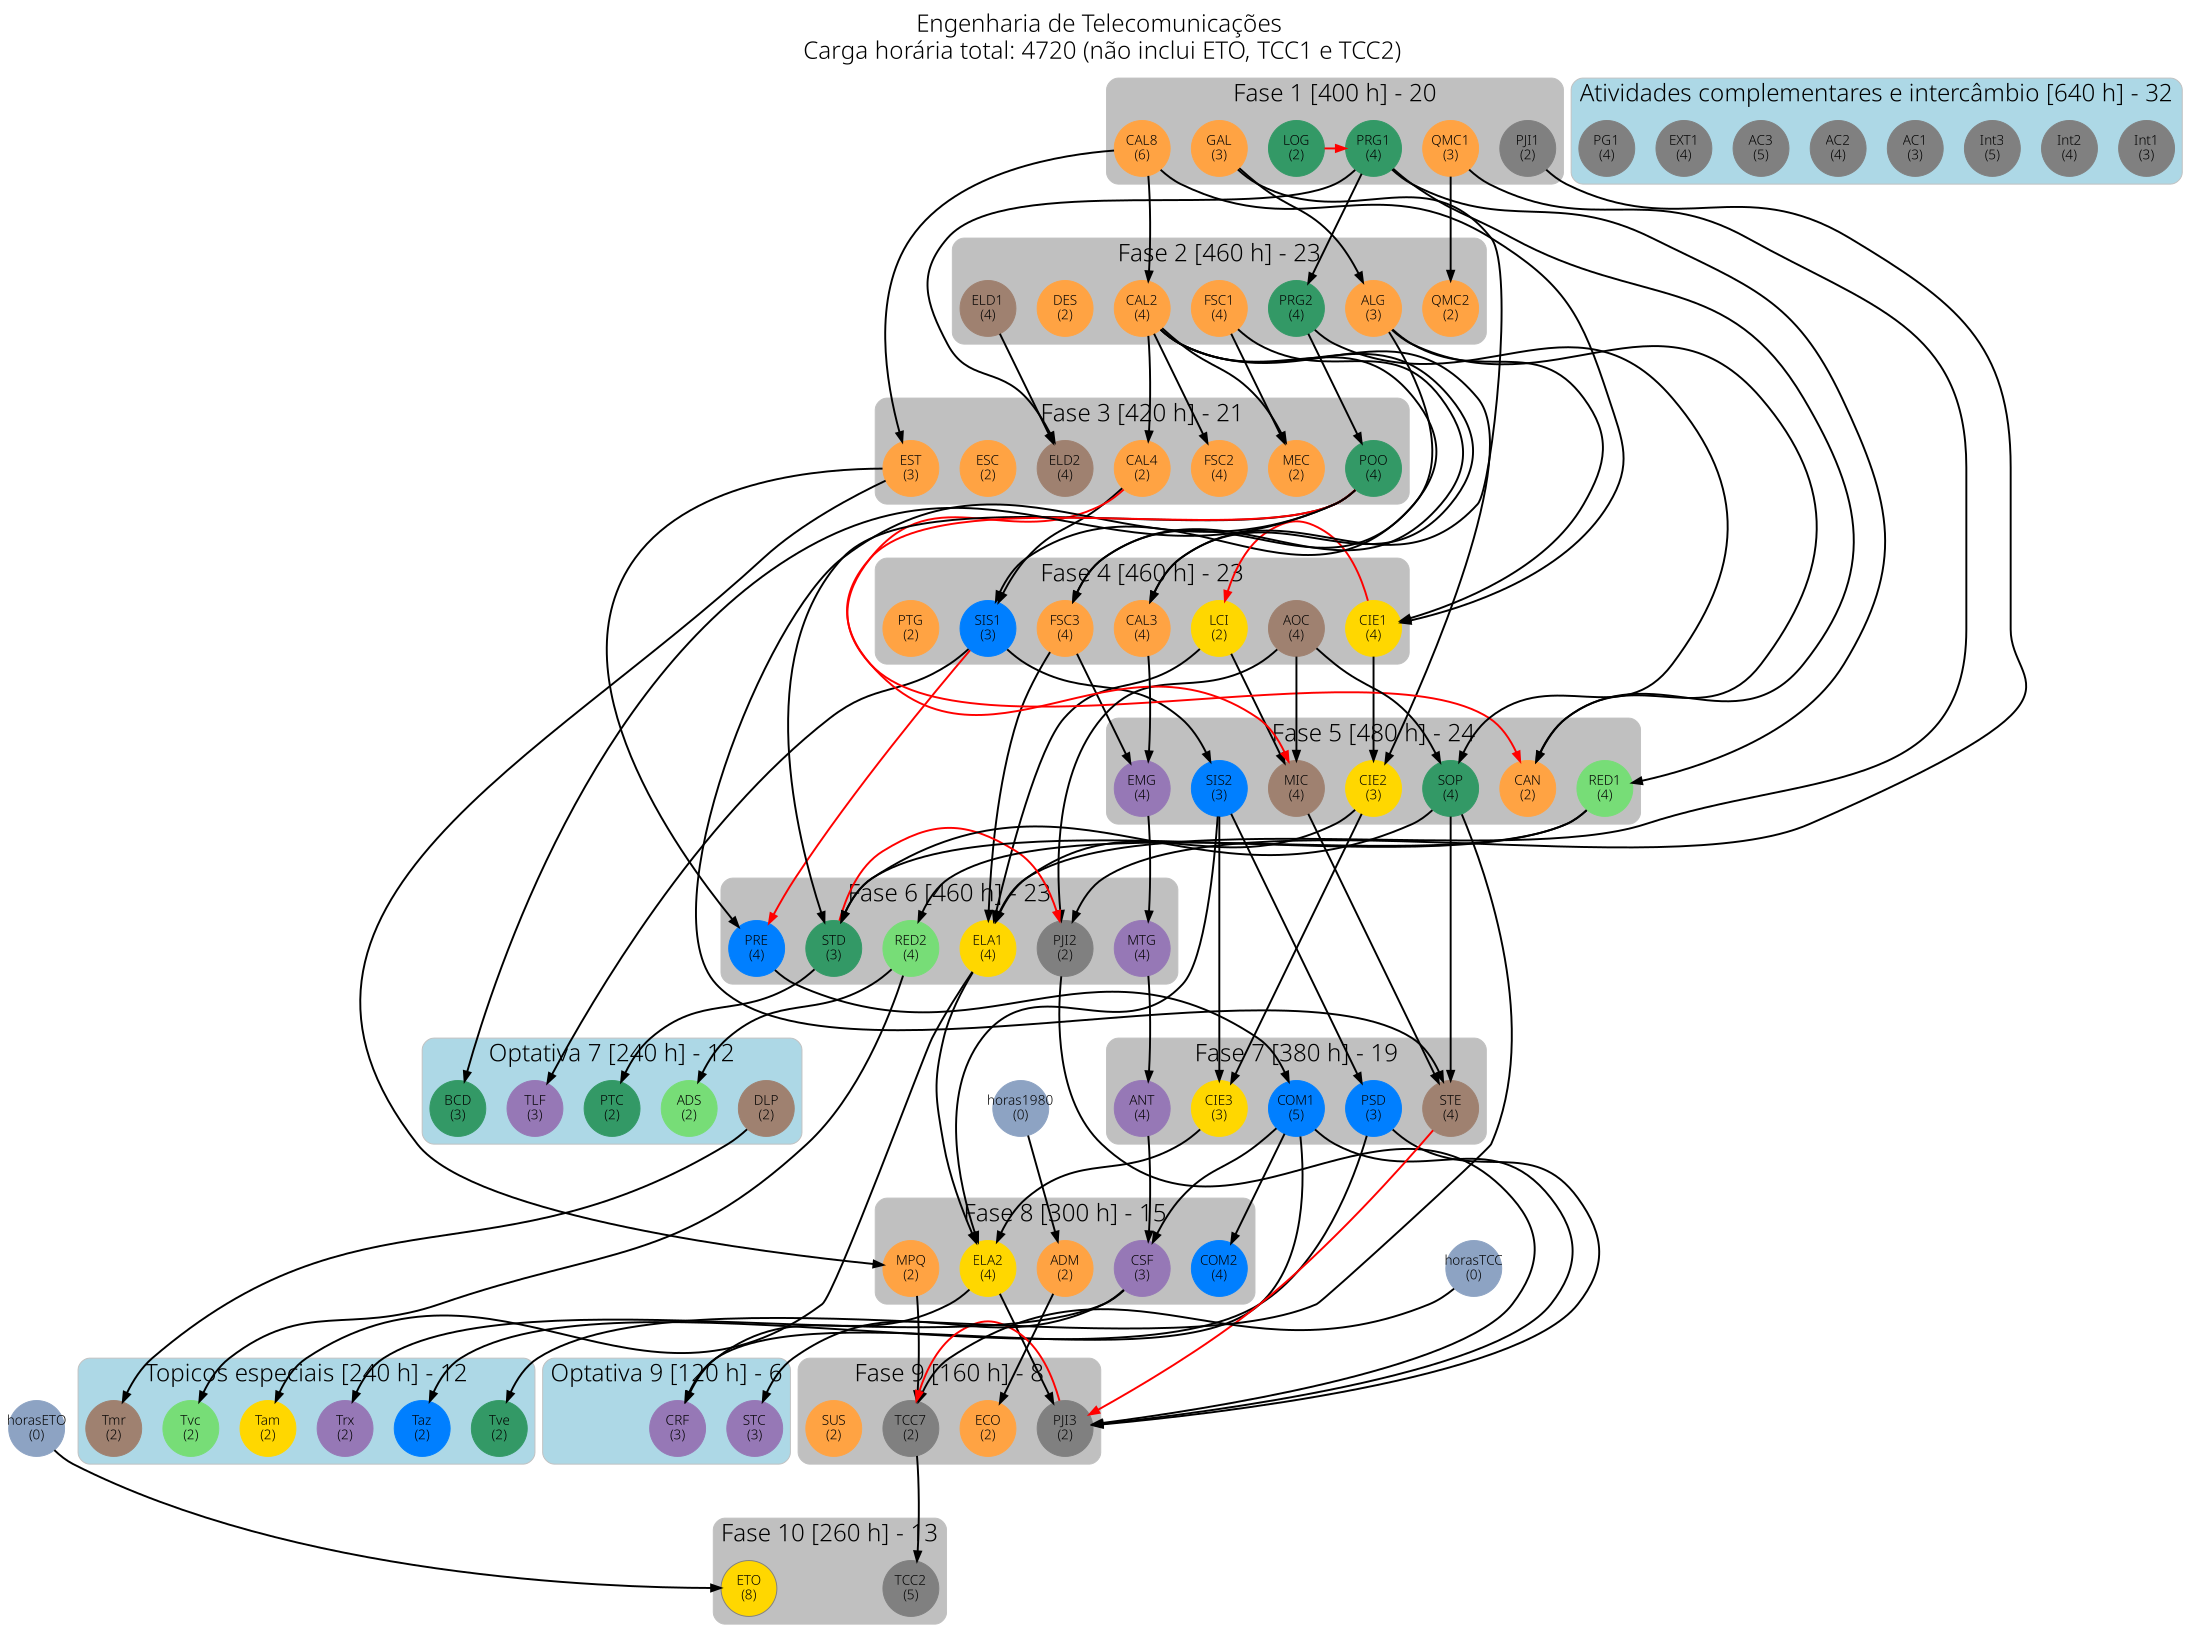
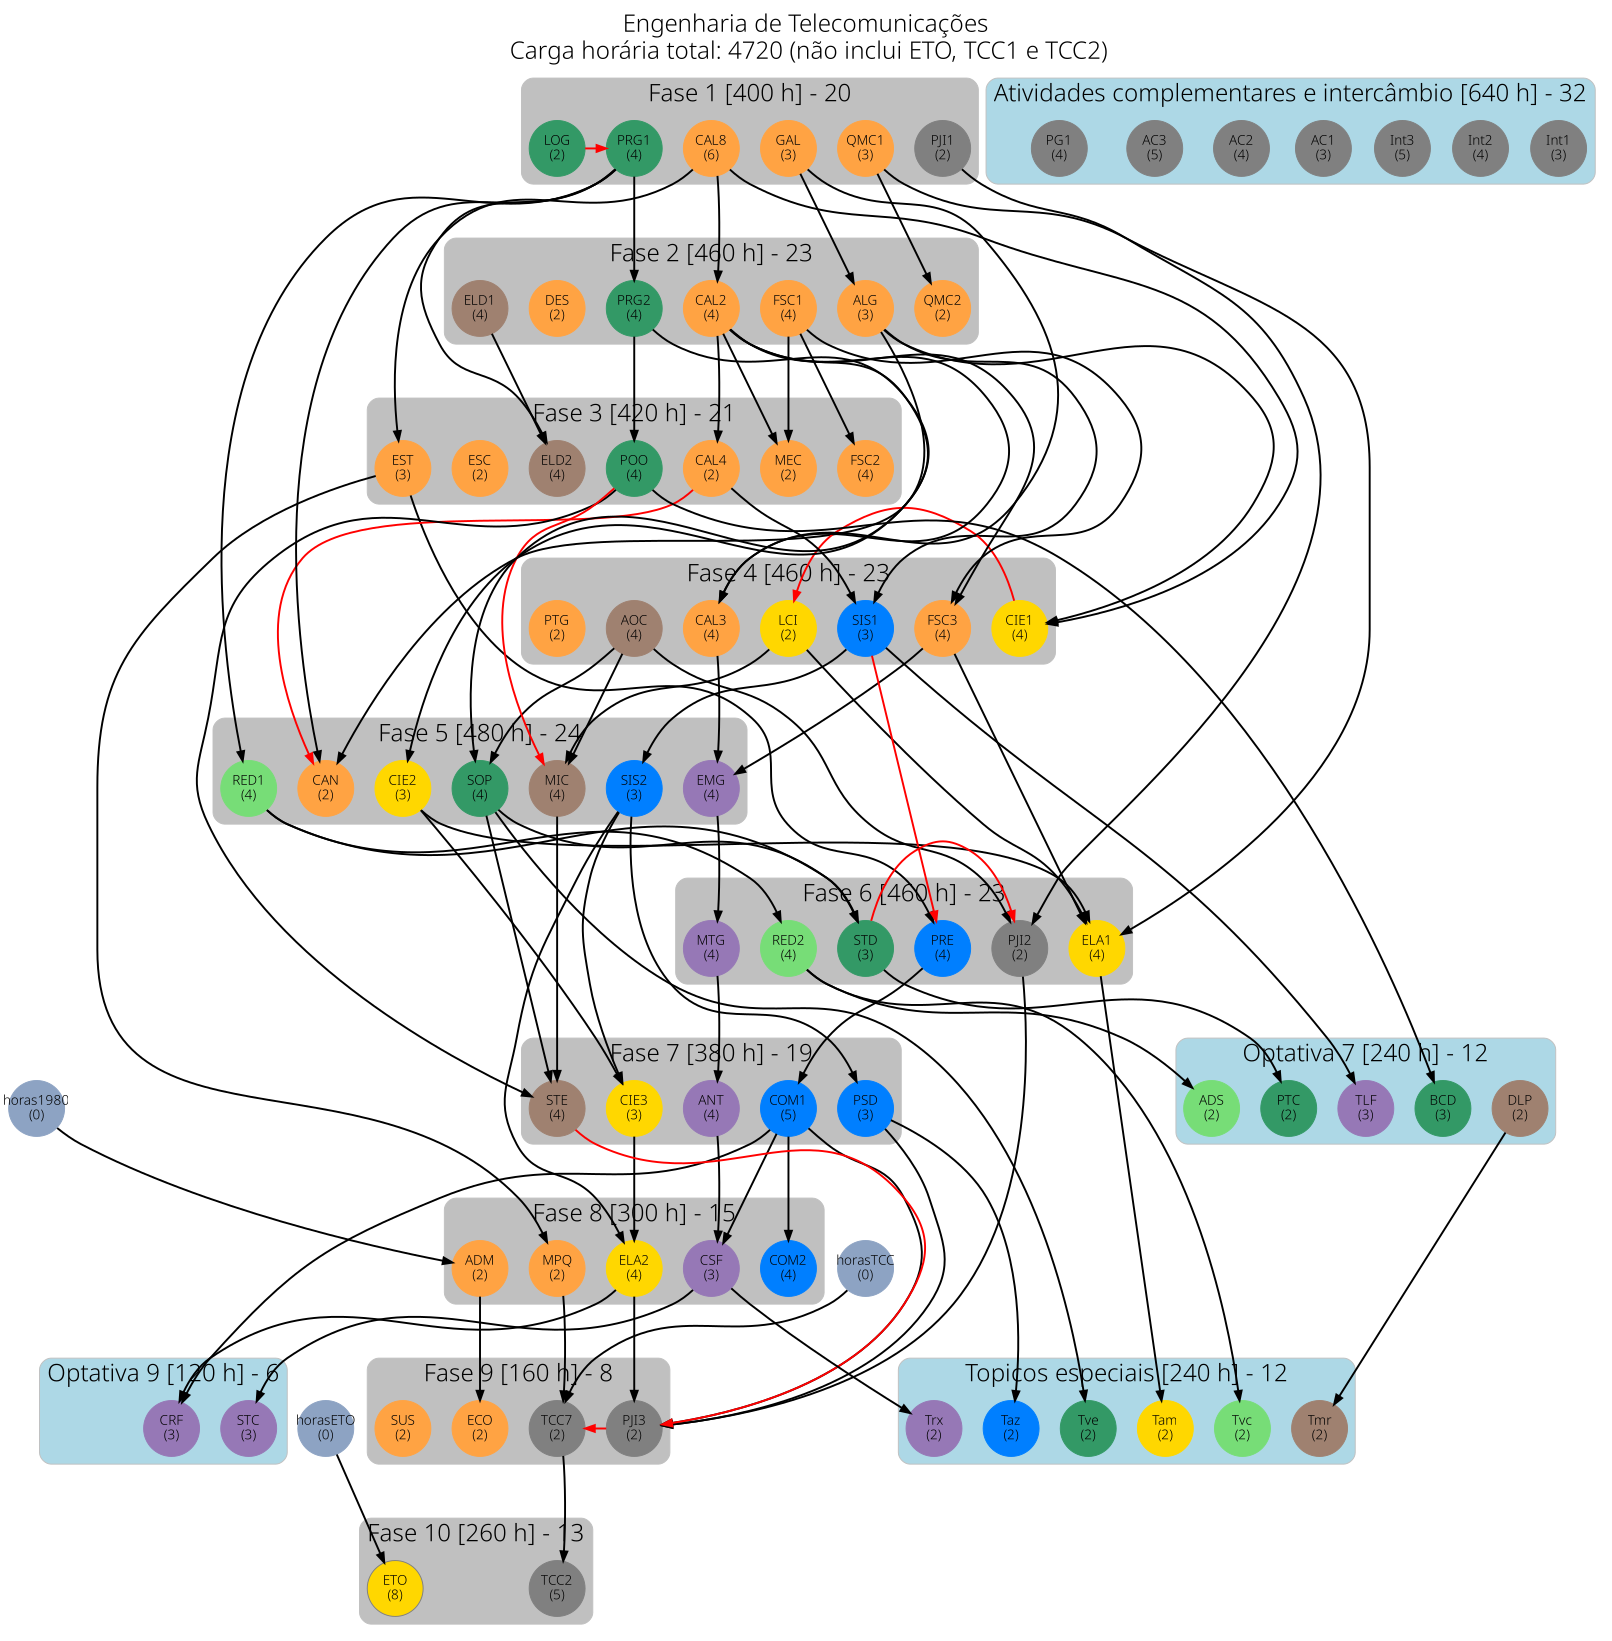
node "EXT1 (4)": removed
edge "CAL2 (4)" -> "FSC2 (4)": now "FSC1 (4)" -> "FSC2 (4)"
edge "POO (4)" -> "STD (3)": removed
edge "CIE1 (4)" -> "CIE2 (3)": removed
edge "ELA1 (4)" -> "ELA2 (4)": removed
